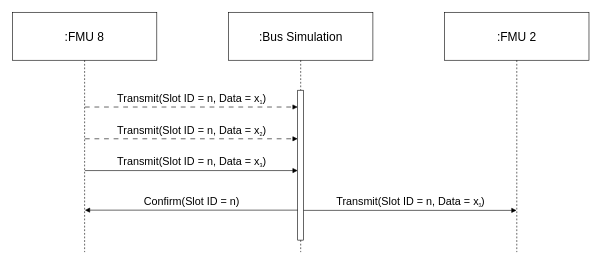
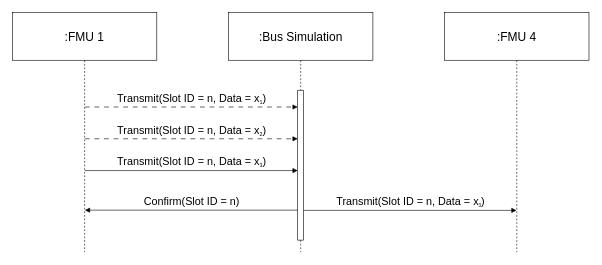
node ":FMU 8": label ":FMU 8" -> ":FMU 1"
node ":FMU 2": label ":FMU 2" -> ":FMU 4"
